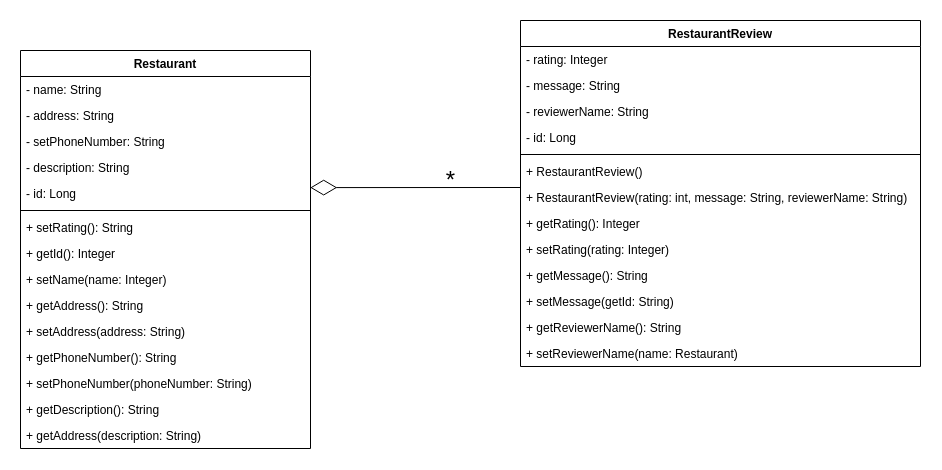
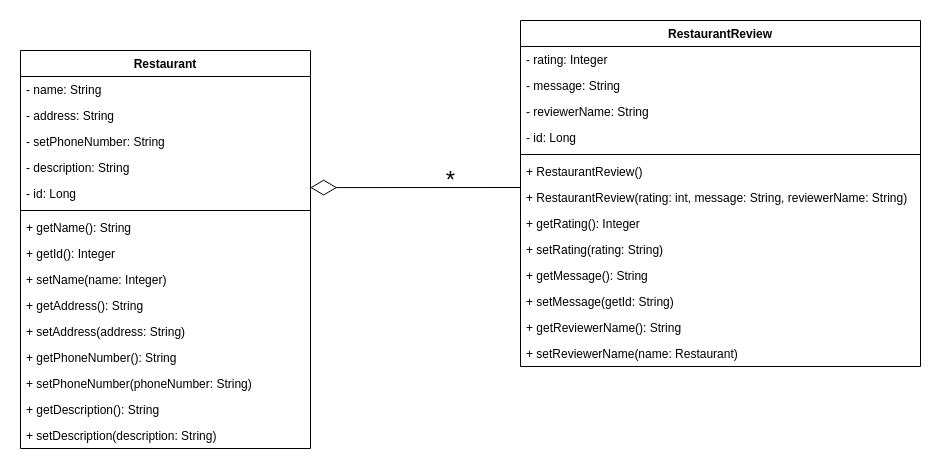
node "+ setRating(): String": label "+ setRating(): String" -> "+ getName(): String"
node "+ setRating(rating: Integer)": label "+ setRating(rating: Integer)" -> "+ setRating(rating: String)"
node "+ getAddress(description: String)": label "+ getAddress(description: String)" -> "+ setDescription(description: String)"
